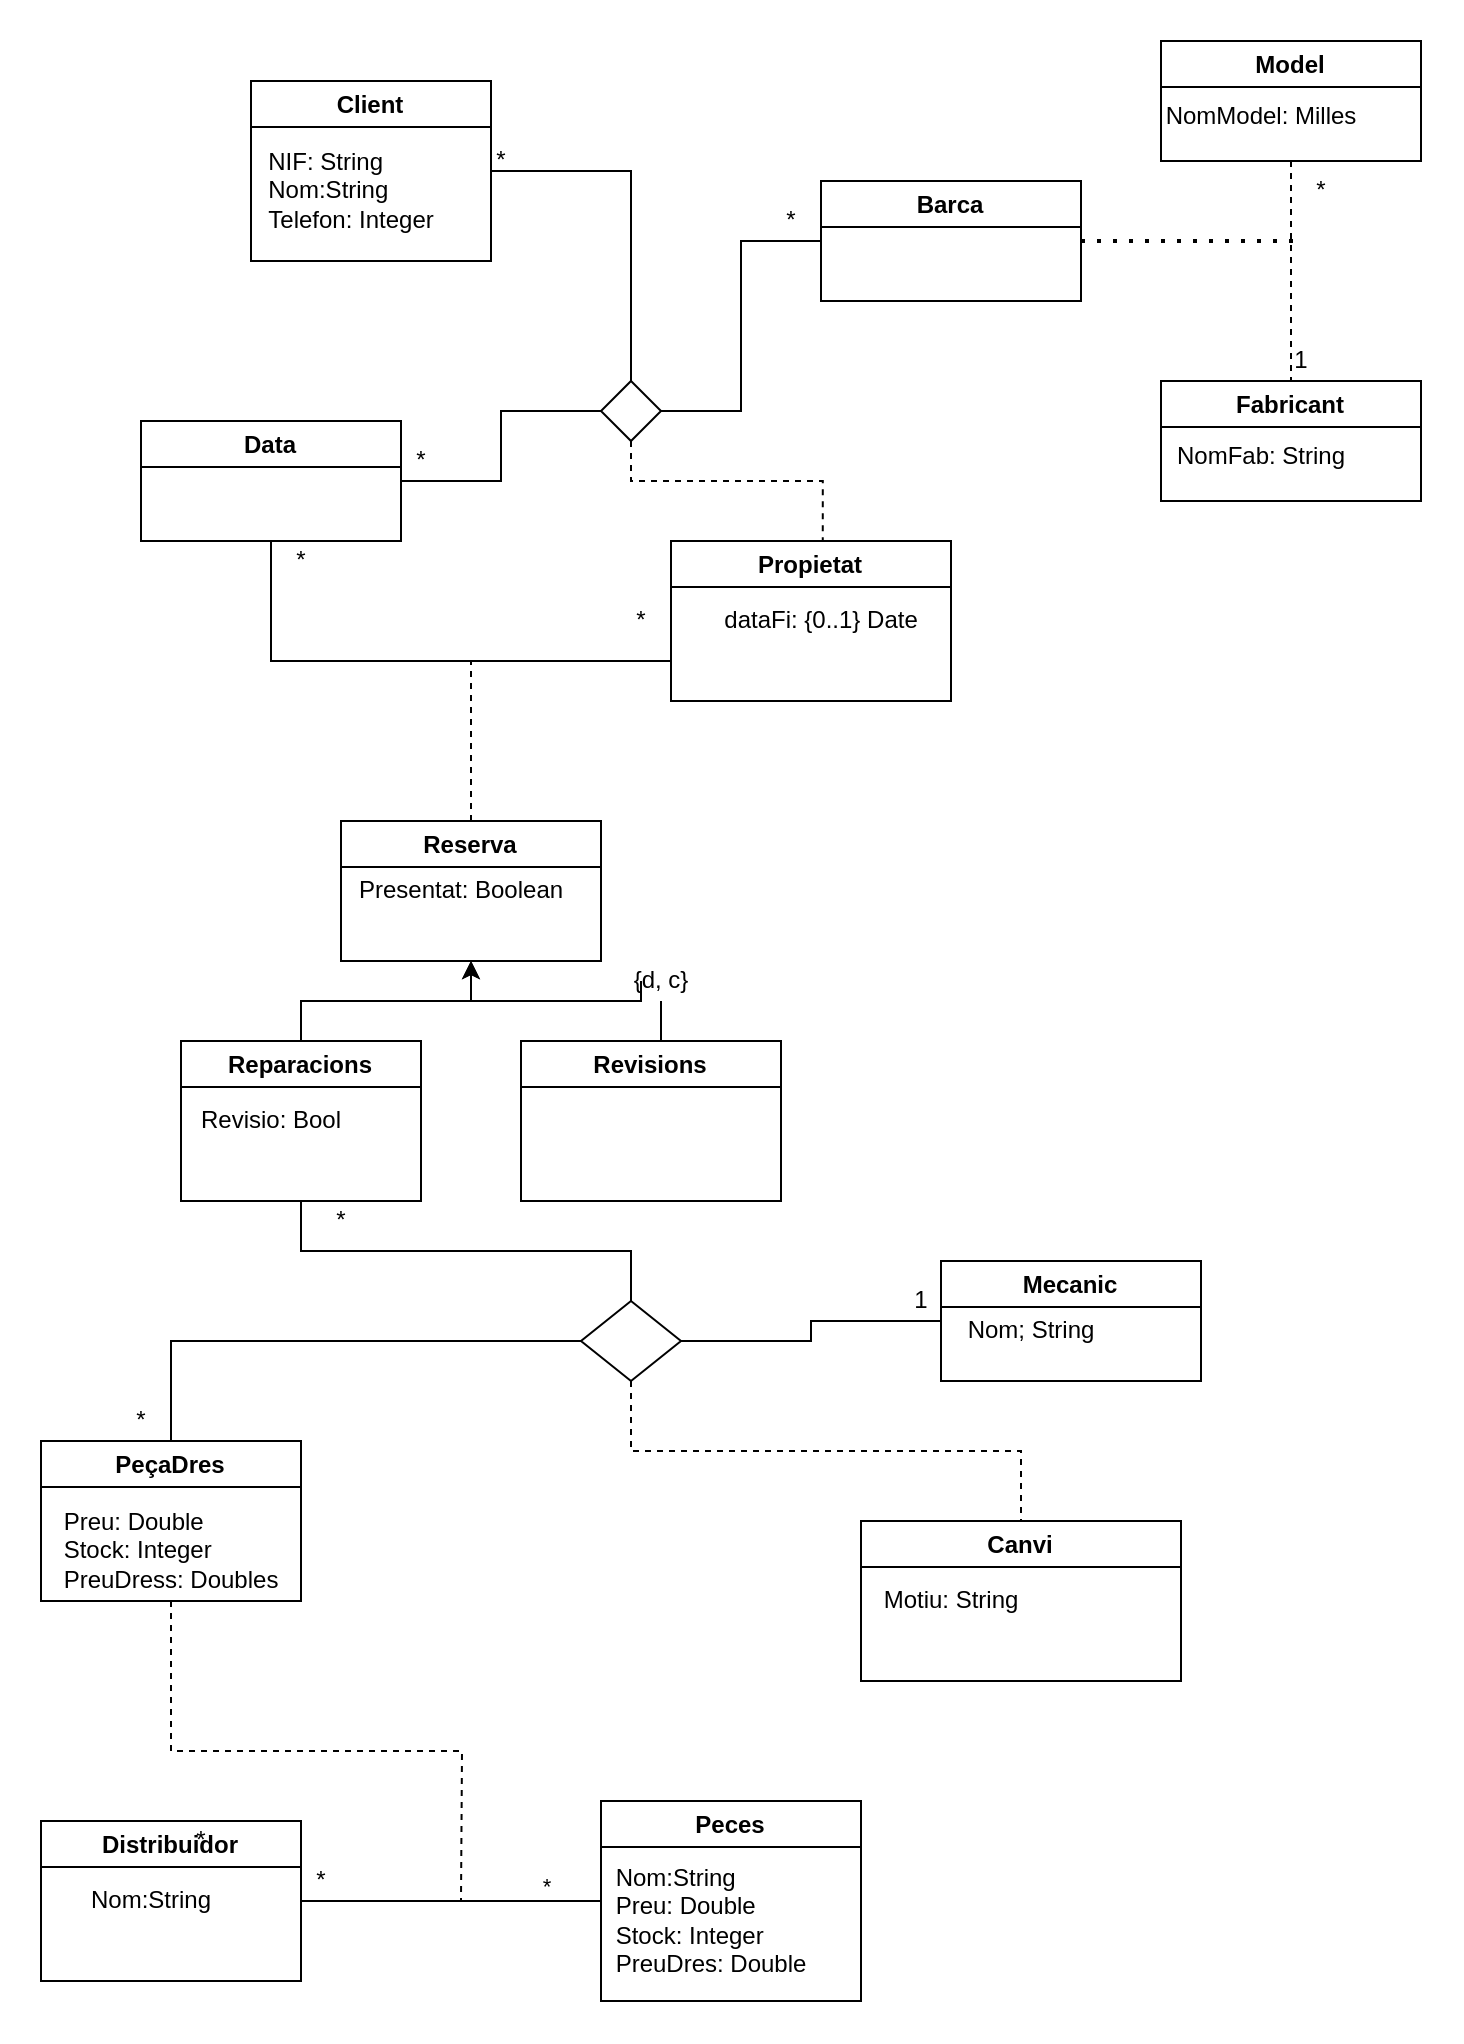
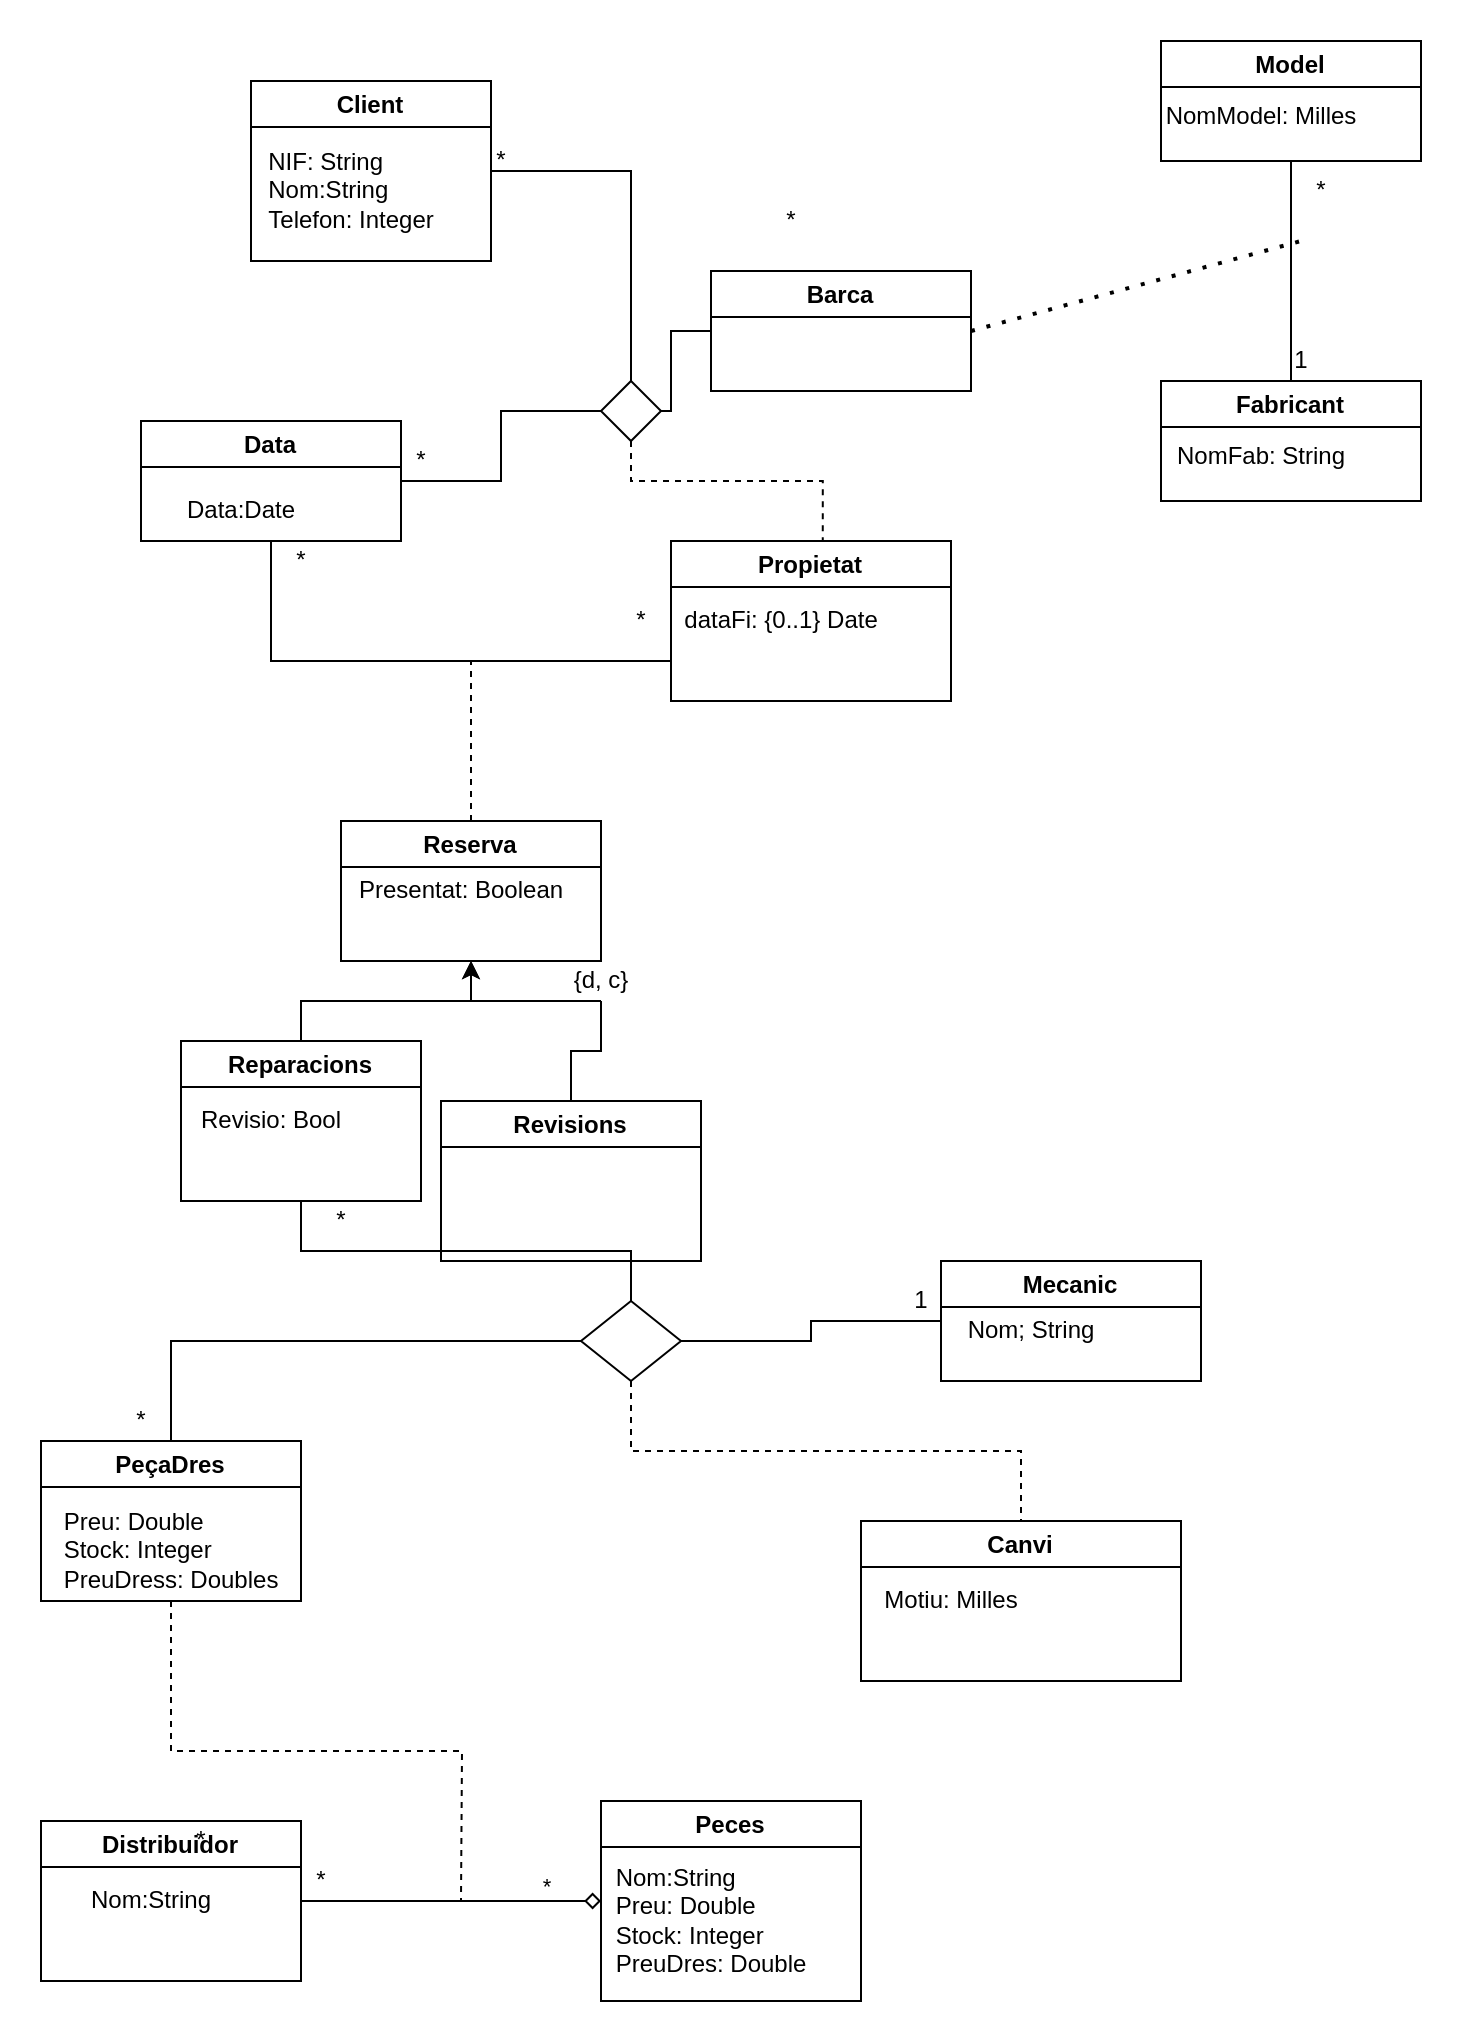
node "Barca": moved (951, 241) -> (841, 331)
edge "Model" -- "Fabricant": style dashed -> solid
node "Data:Date": added
node "dataFi: {0..1} Date": moved (821, 621) -> (781, 621)
node "{d, c}": moved (661, 981) -> (601, 981)
node "Revisions": moved (651, 1121) -> (571, 1181)
node "Motiu: String": label "Motiu: String" -> "Motiu: Milles"
edge "Distribuidor" -- "Peces": arrowhead none -> diamond
